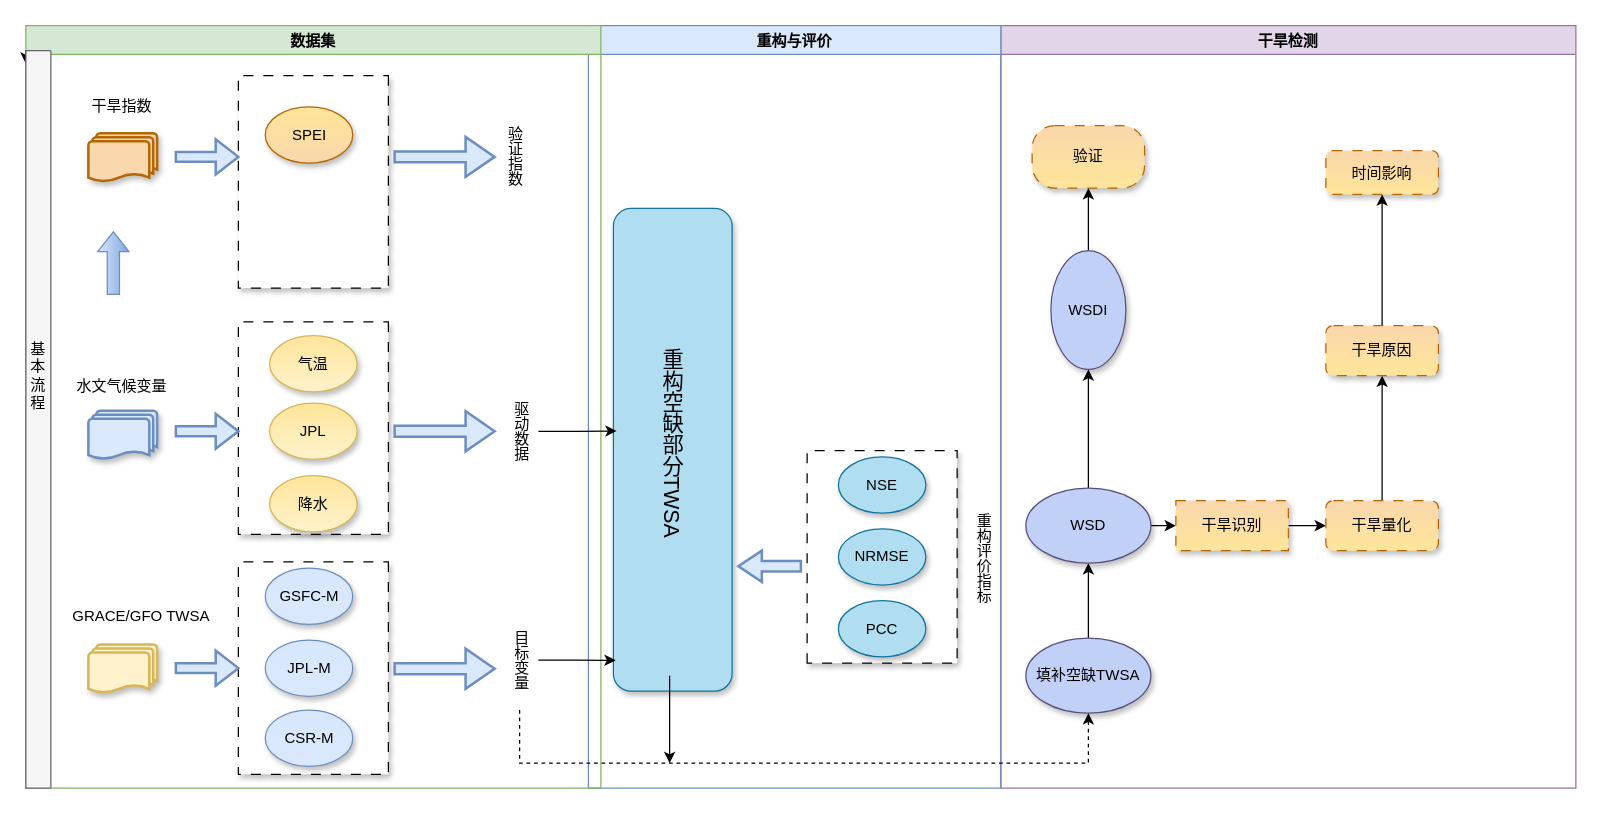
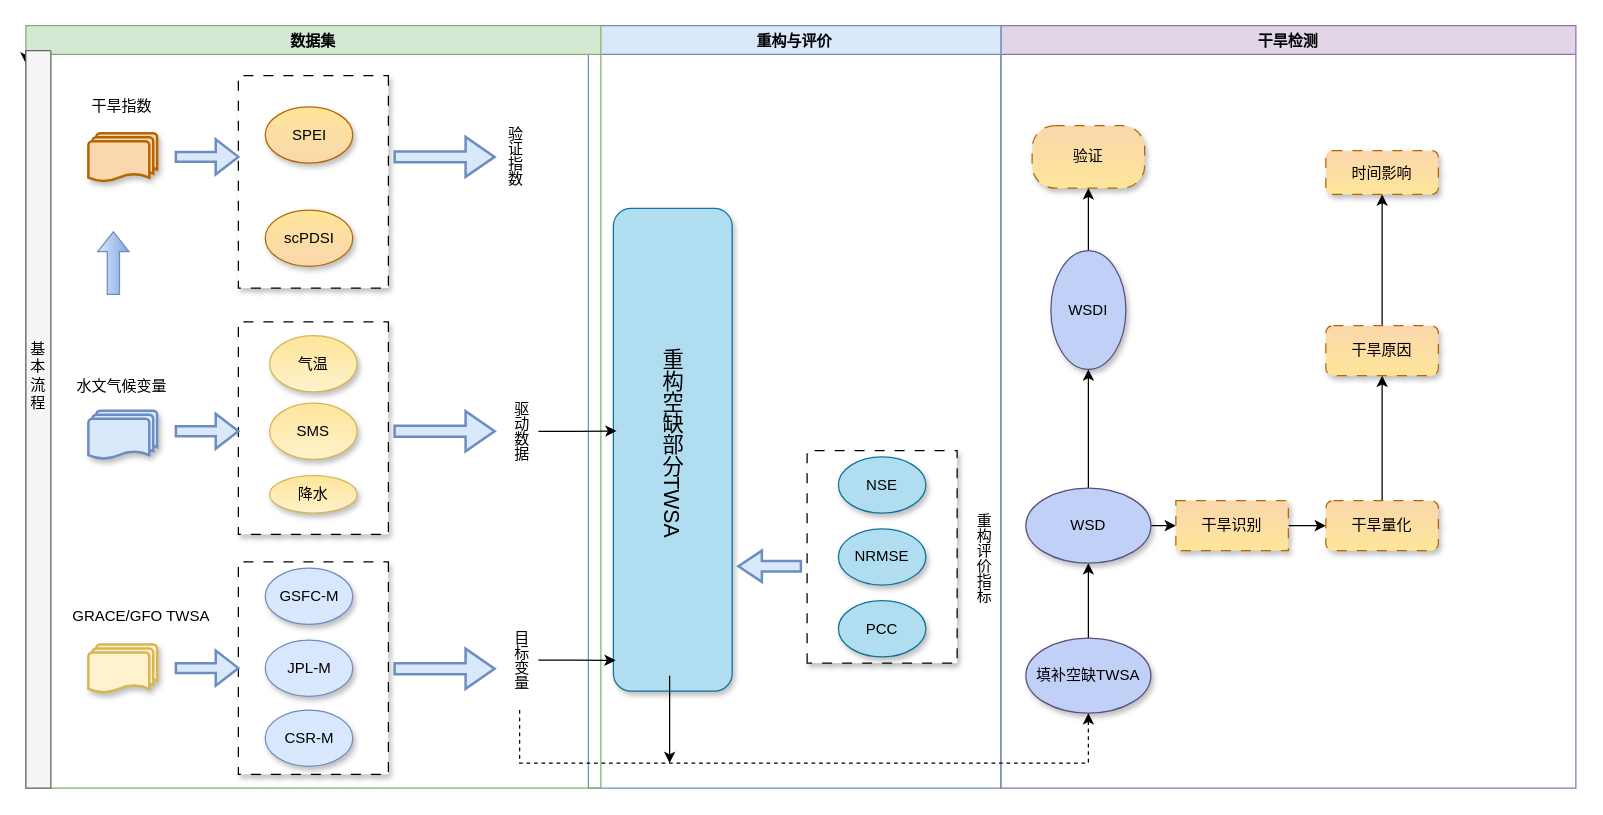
node "scPDSI": added
node "JPL": label "JPL" -> "SMS"
node "降水": size 88x56 -> 88x38
